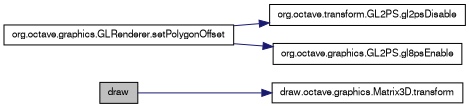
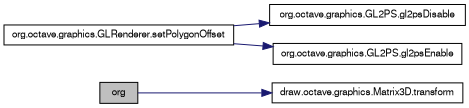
node "org.octave.transform.GL2PS.gl2psDisable": label "org.octave.transform.GL2PS.gl2psDisable" -> "org.octave.graphics.GL2PS.gl2psDisable"
node "org.octave.graphics.GL2PS.gl8psEnable": label "org.octave.graphics.GL2PS.gl8psEnable" -> "org.octave.graphics.GL2PS.gl2psEnable"
node "draw": label "draw" -> "org"
